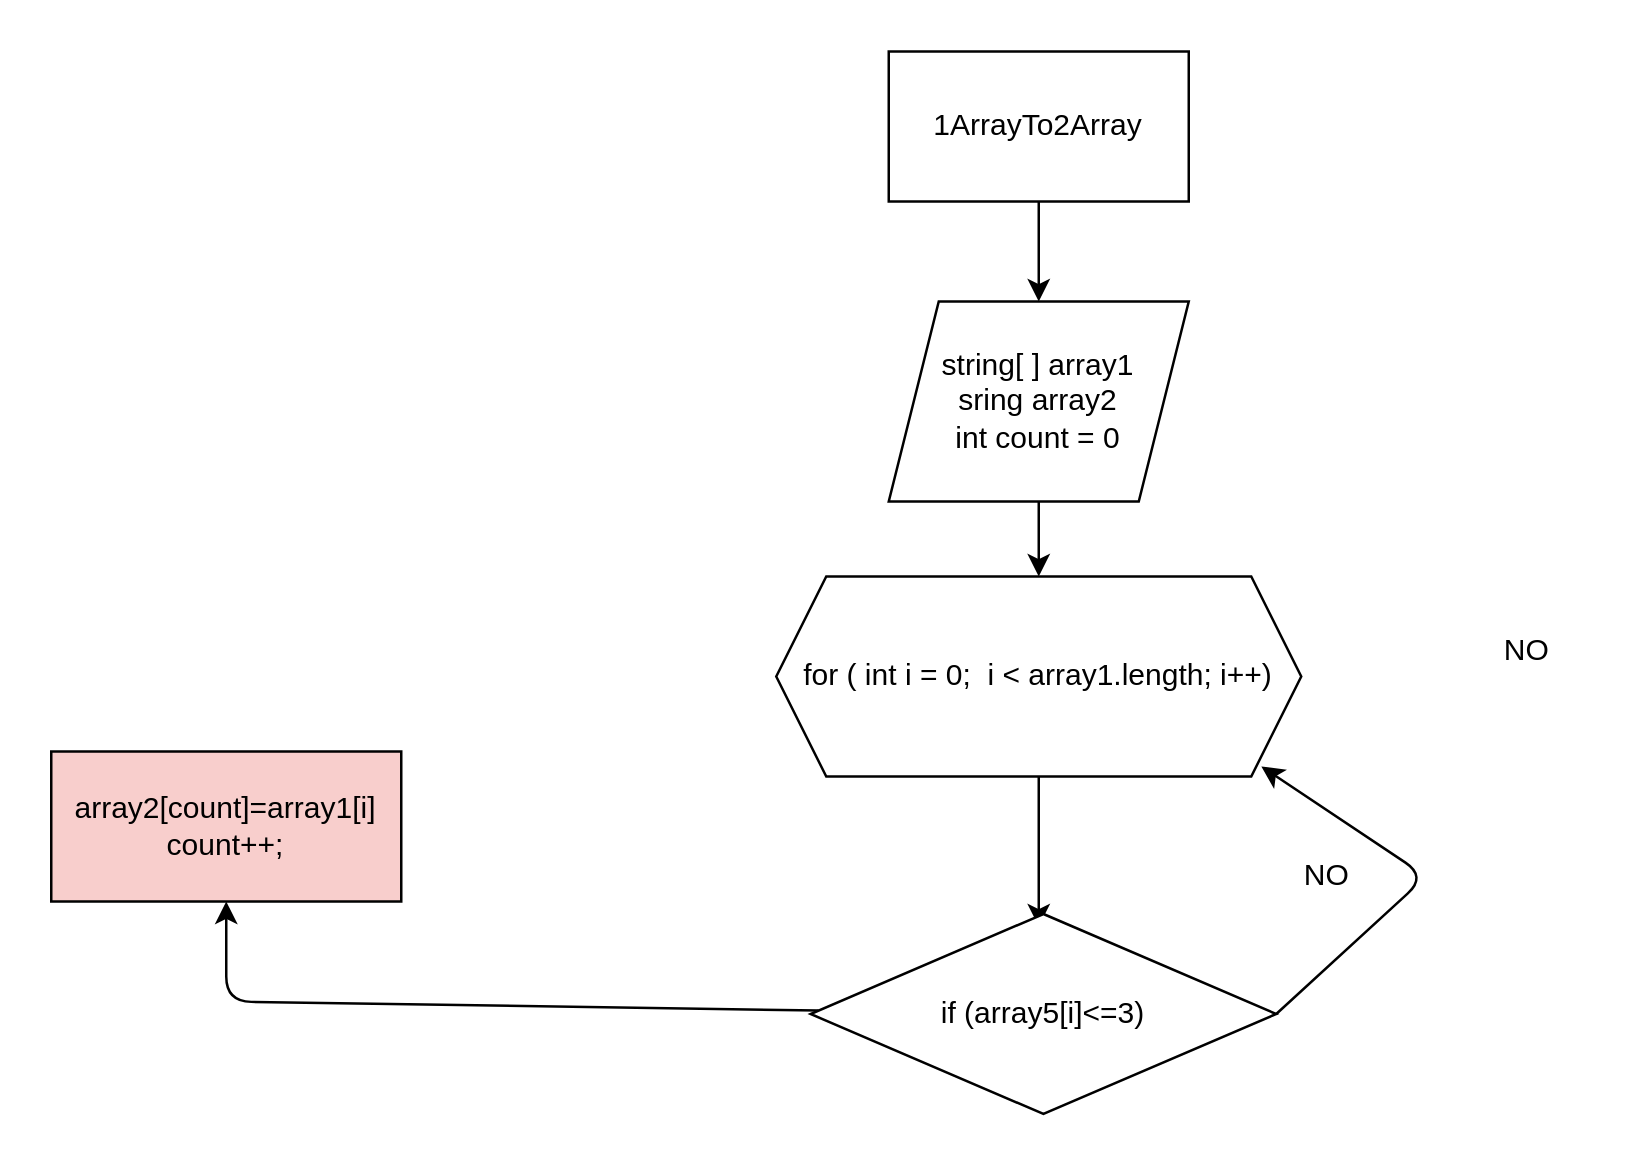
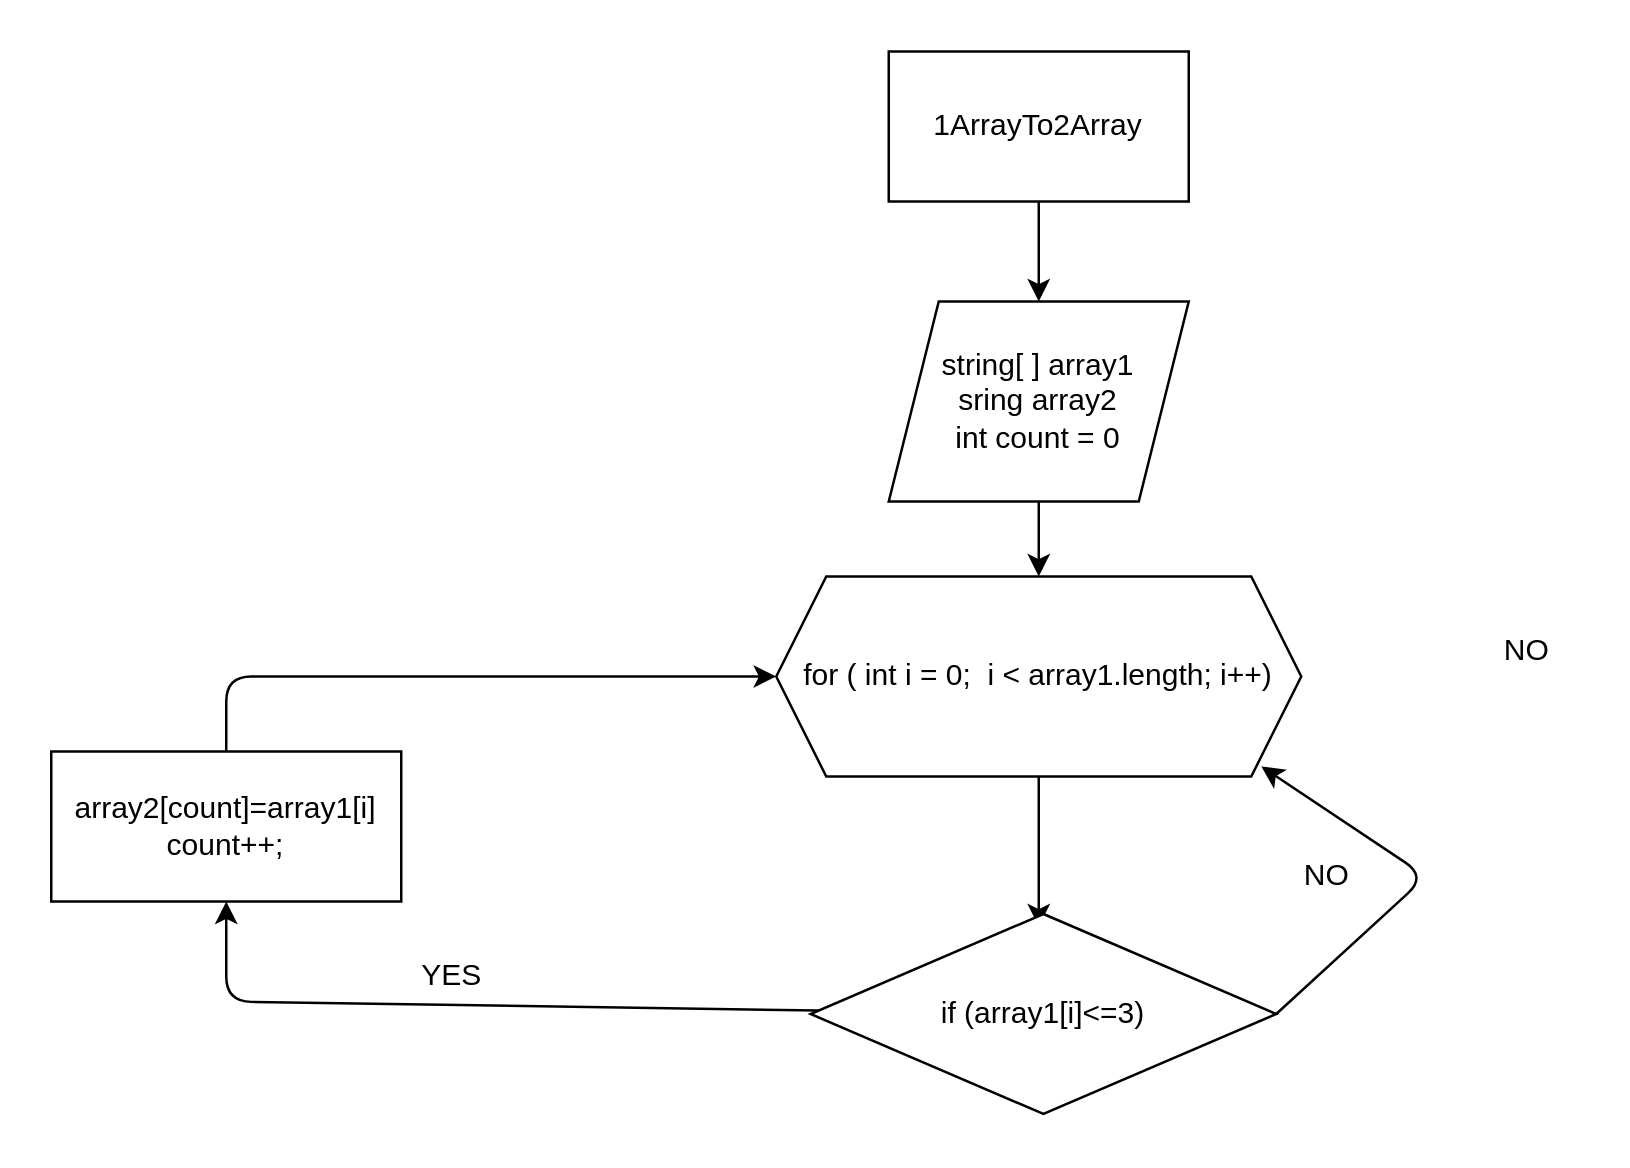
edge "array2[count]=array1[i] count++;" -> "for ( int i = 0; i < array1.length; i++)": added
node "array2[count]=array1[i] count++;": fillcolor #f8cecc -> #ffffff
node "YES": added
node "if (array5[i]<=3)": label "if (array5[i]<=3)" -> "if (array1[i]<=3)"
